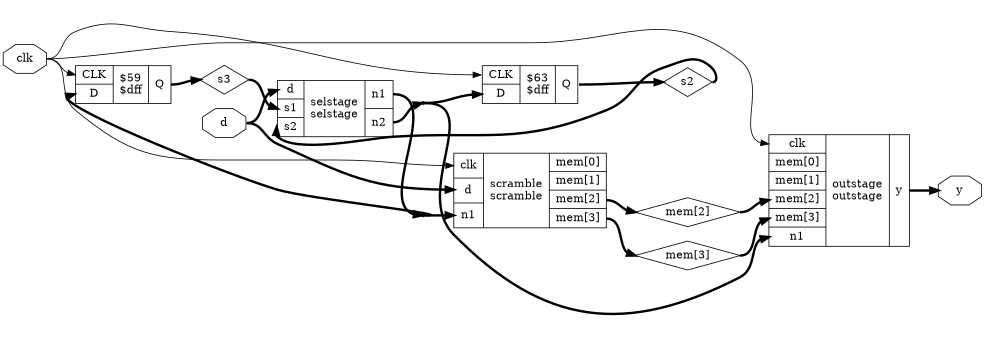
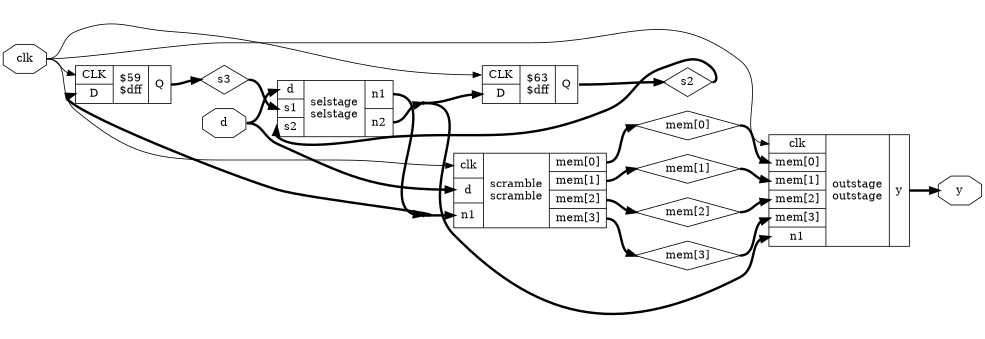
node "mem[0]": added
node "mem[1]": added
